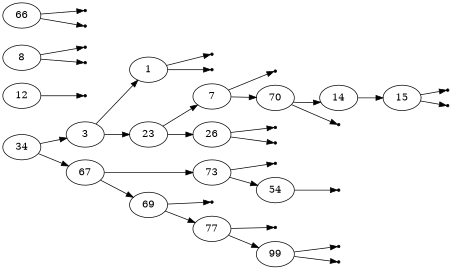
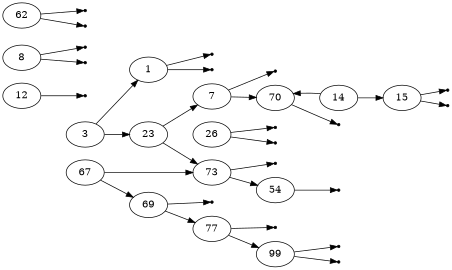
node "66": label "66" -> "62"
edge "70" -> "14": reversed
edge "23" -> "26": now "23" -> "73"
node "34": removed
